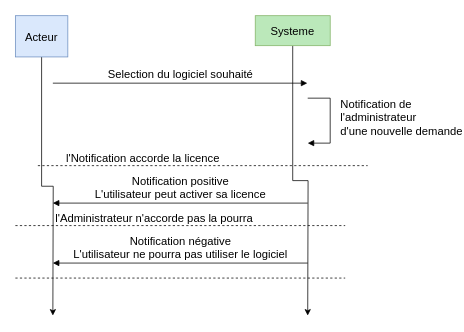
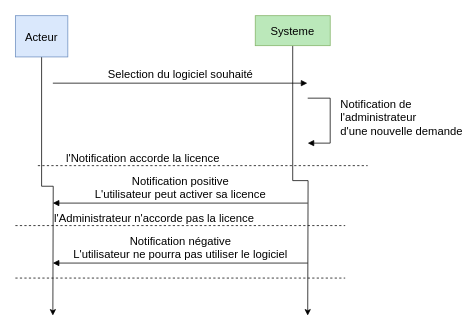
node "l'Administrateur n'accorde pas la pourra": label "l'Administrateur n'accorde pas la pourra" -> "l'Administrateur n'accorde pas la licence"
